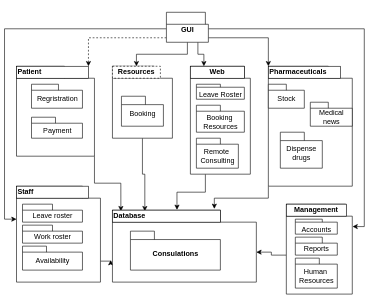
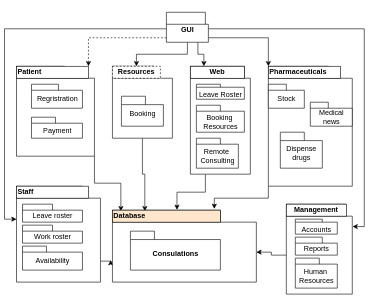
node "Database": fillcolor #ffffff -> #ffe6cc
